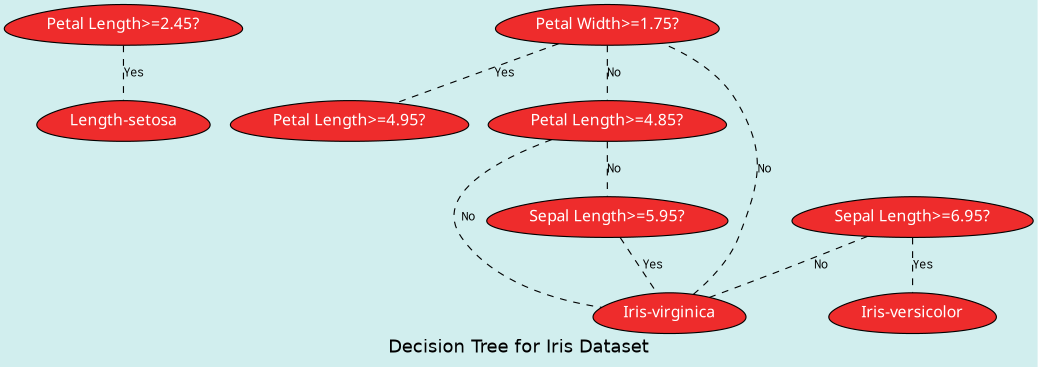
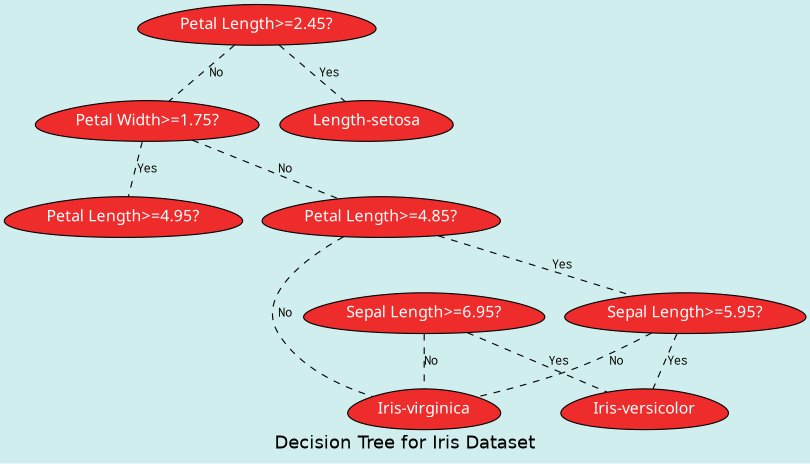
edge "Petal Width>=1.75?" -- "Iris-virginica": now "Petal Width>=1.75?" -- "Petal Length>=2.45?"
edge "Petal Length>=4.85?" -- "Sepal Length>=5.95?": label "No" -> "Yes"
edge "Sepal Length>=5.95?" -- "Iris-virginica": label "Yes" -> "No"
edge "Sepal Length>=5.95?" -- "Iris-versicolor": added, label "Yes"
